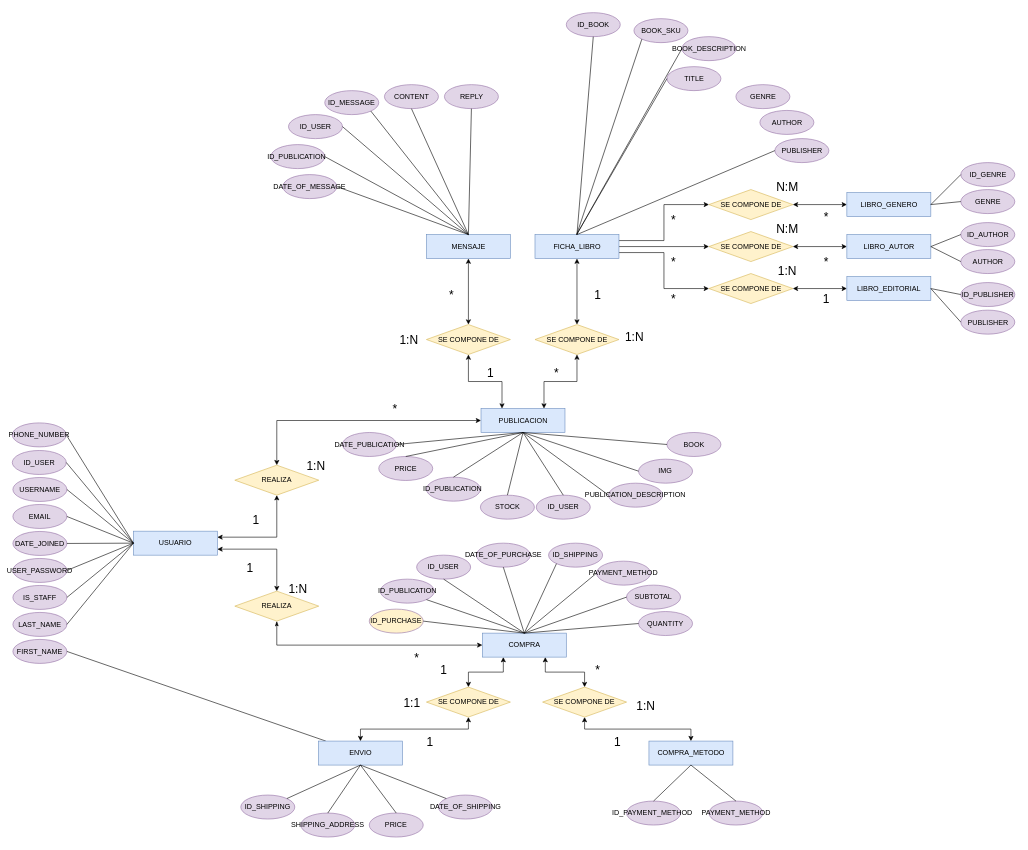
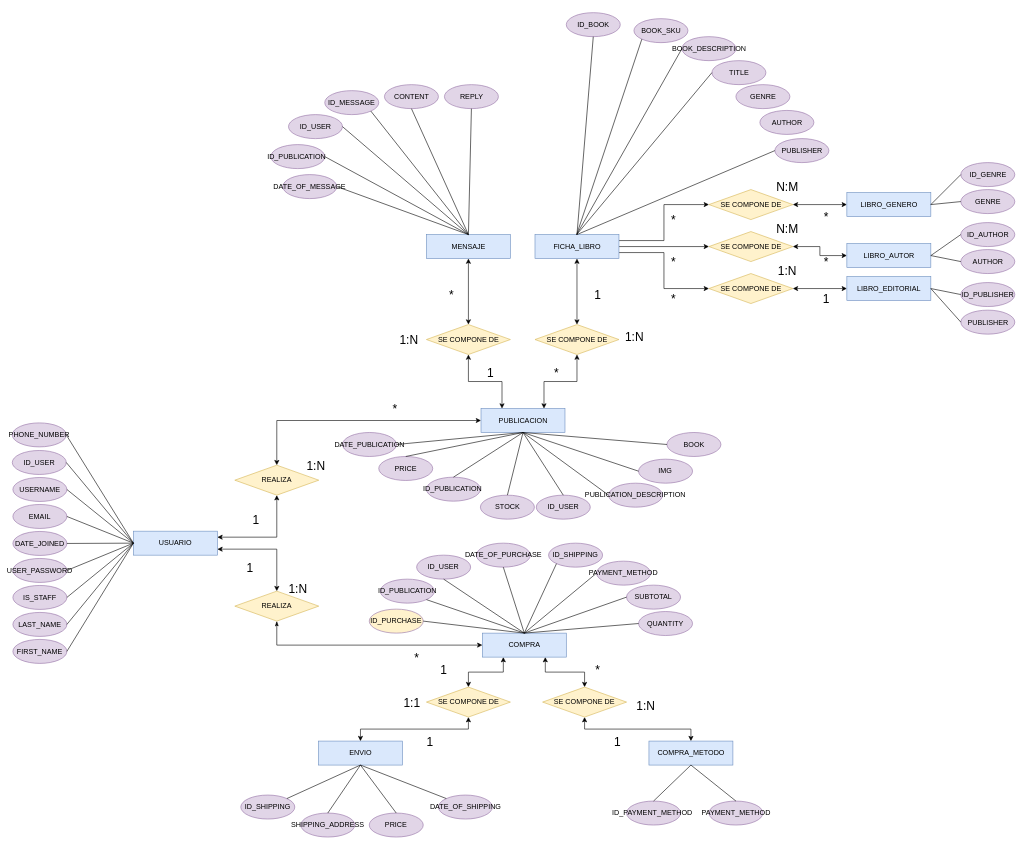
node "TITLE": moved (694, 79) -> (739, 73)
node "LIBRO_AUTOR": moved (889, 247) -> (889, 256)
edge "FIRST_NAME" -- "ENVIO": now "FIRST_NAME" -- "USUARIO"
